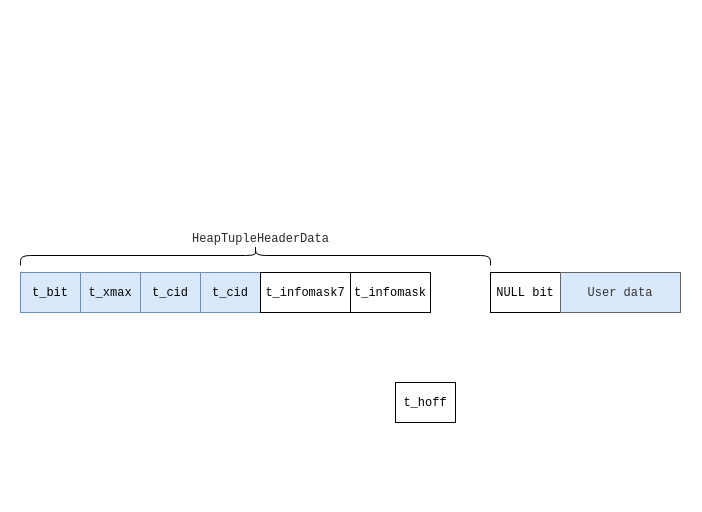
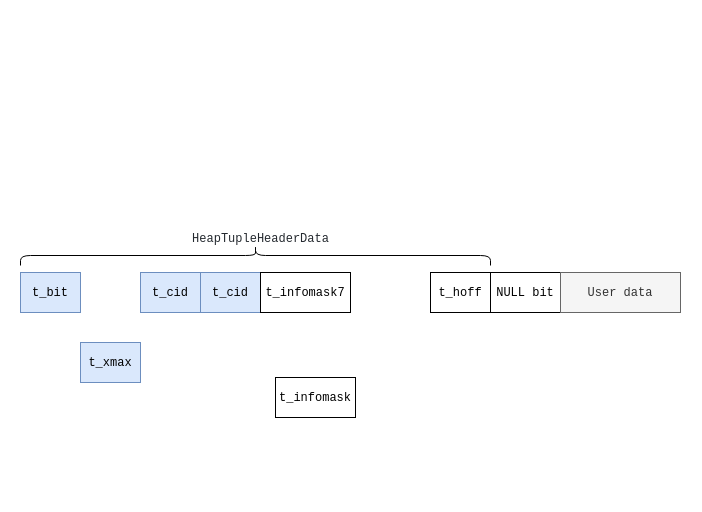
node "t_xmax": moved (111, 293) -> (111, 363)
node "t_infomask": moved (391, 293) -> (316, 398)
node "User data": fillcolor #dae8fc -> #f5f5f5
node "t_hoff": moved (426, 403) -> (461, 293)
